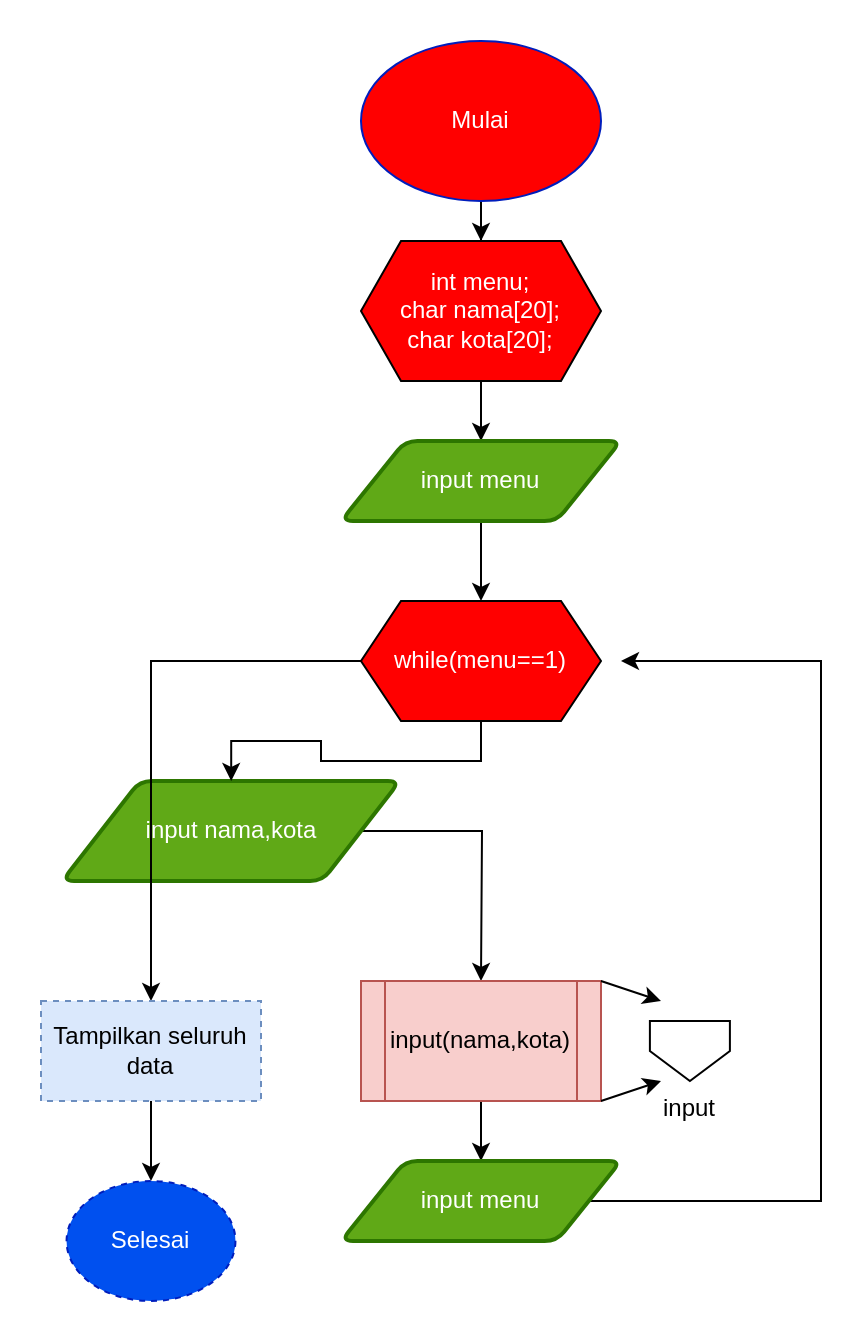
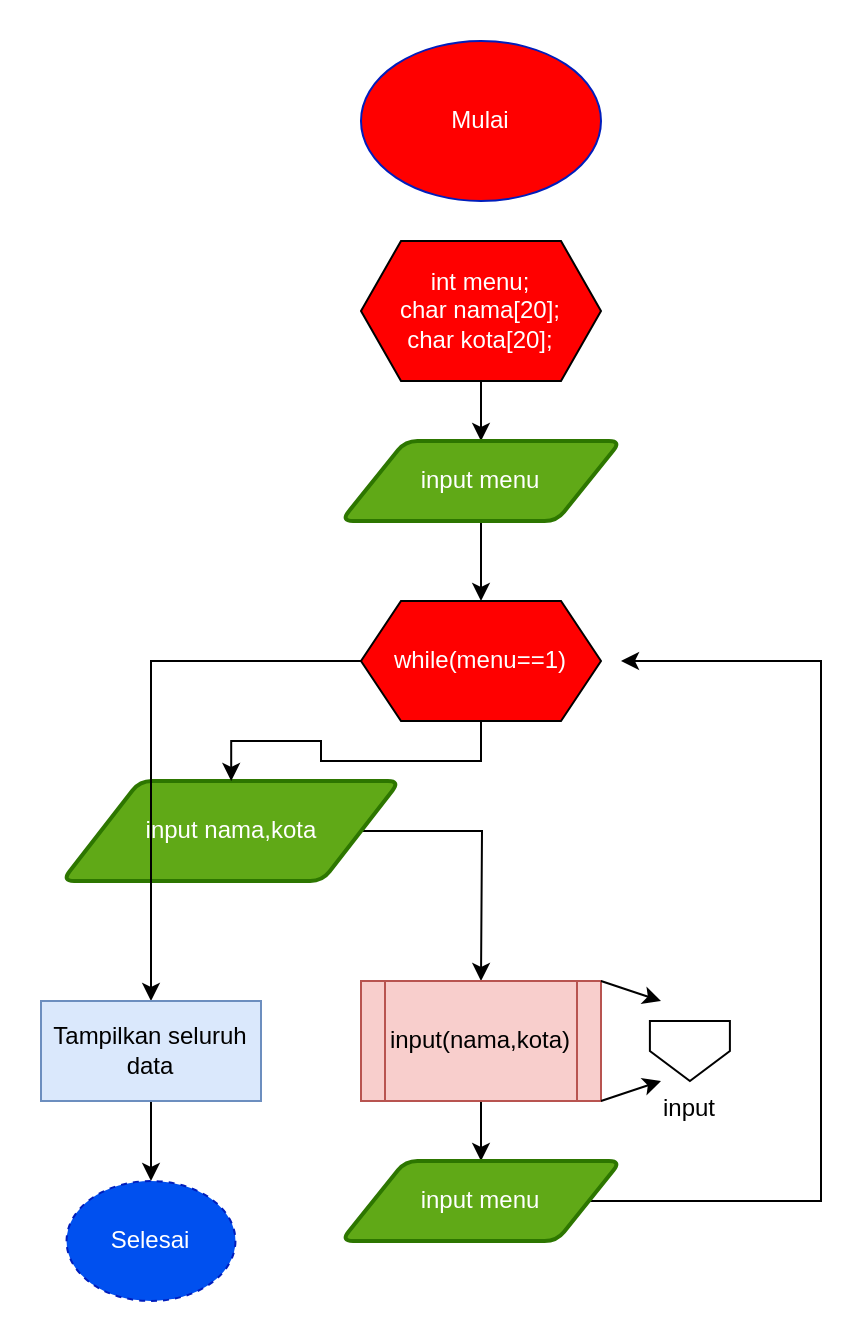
edge "Mulai" -> "int menu; char nama[20]; char kota[20];": removed
node "Tampilkan seluruh data": style dashed -> solid
